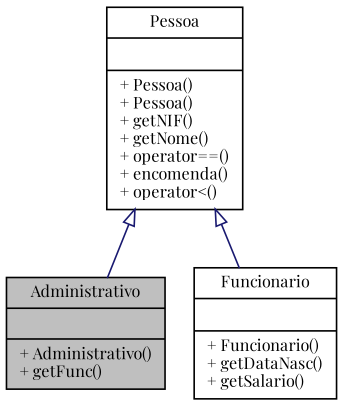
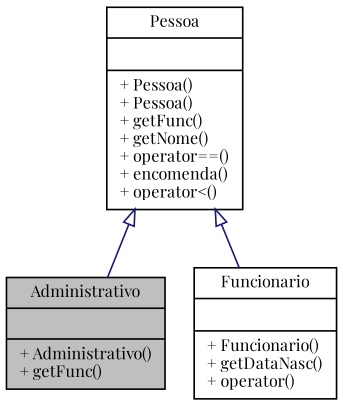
node "Pessoa": text "+ getNIF()" -> "+ getFunc()"
node "Funcionario": text "+ getSalario()" -> "+ operator()"
